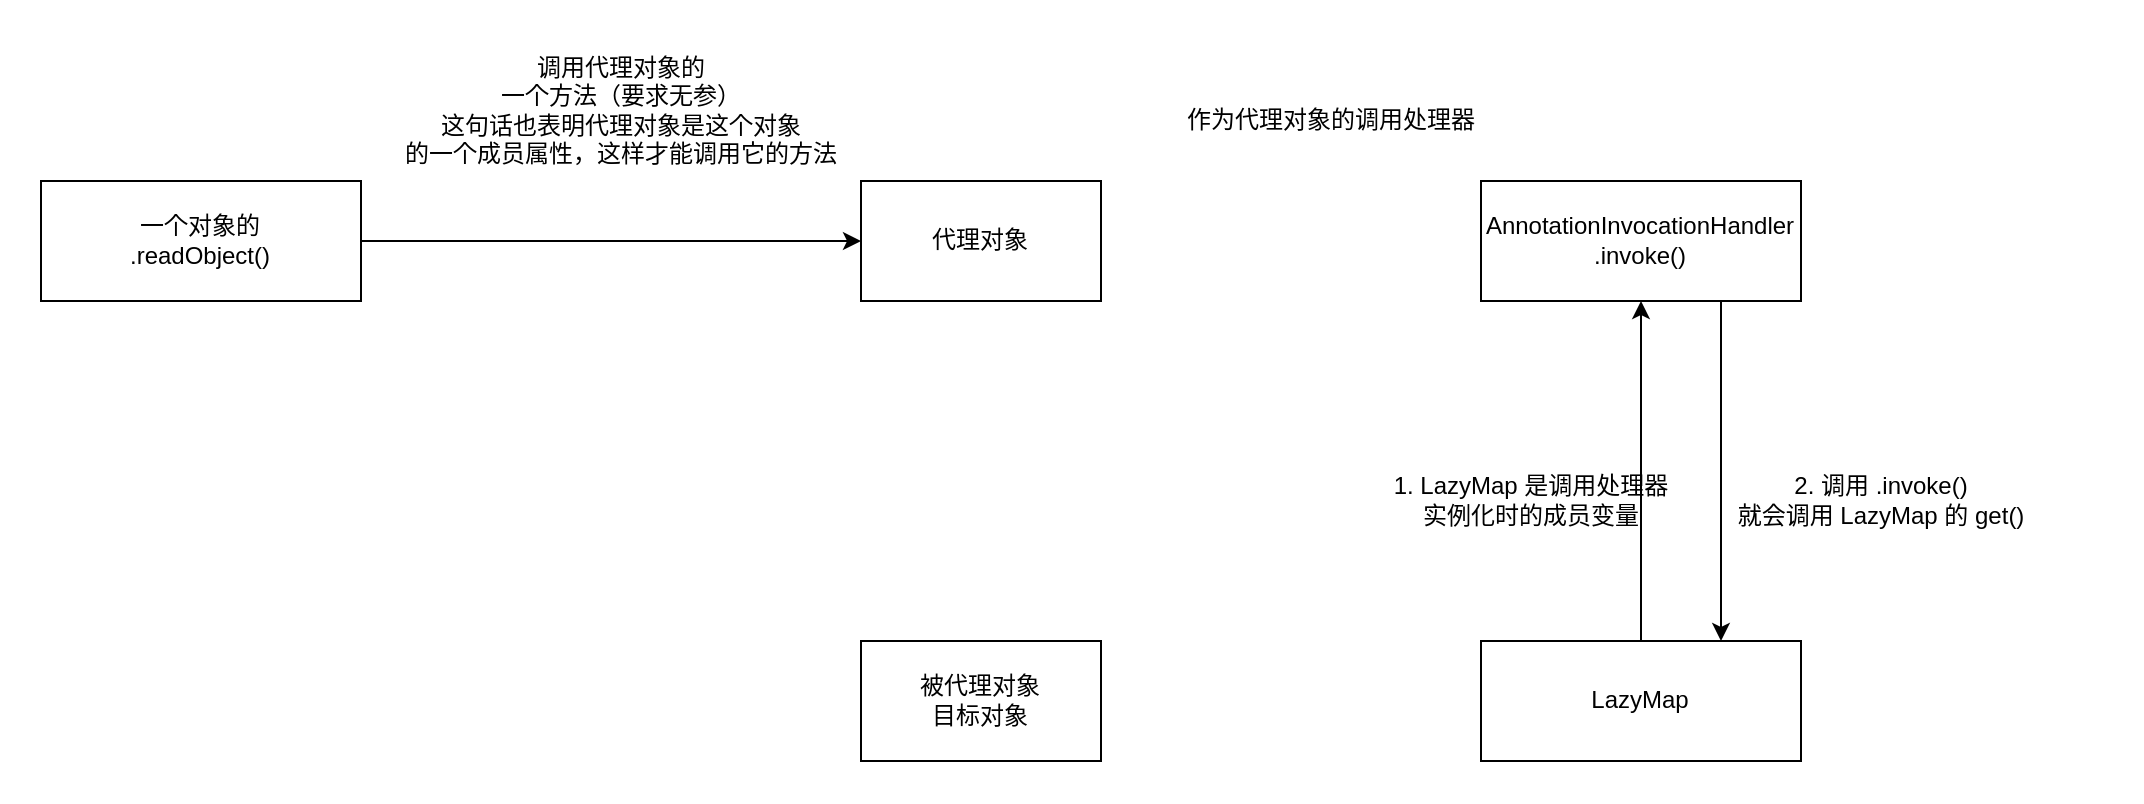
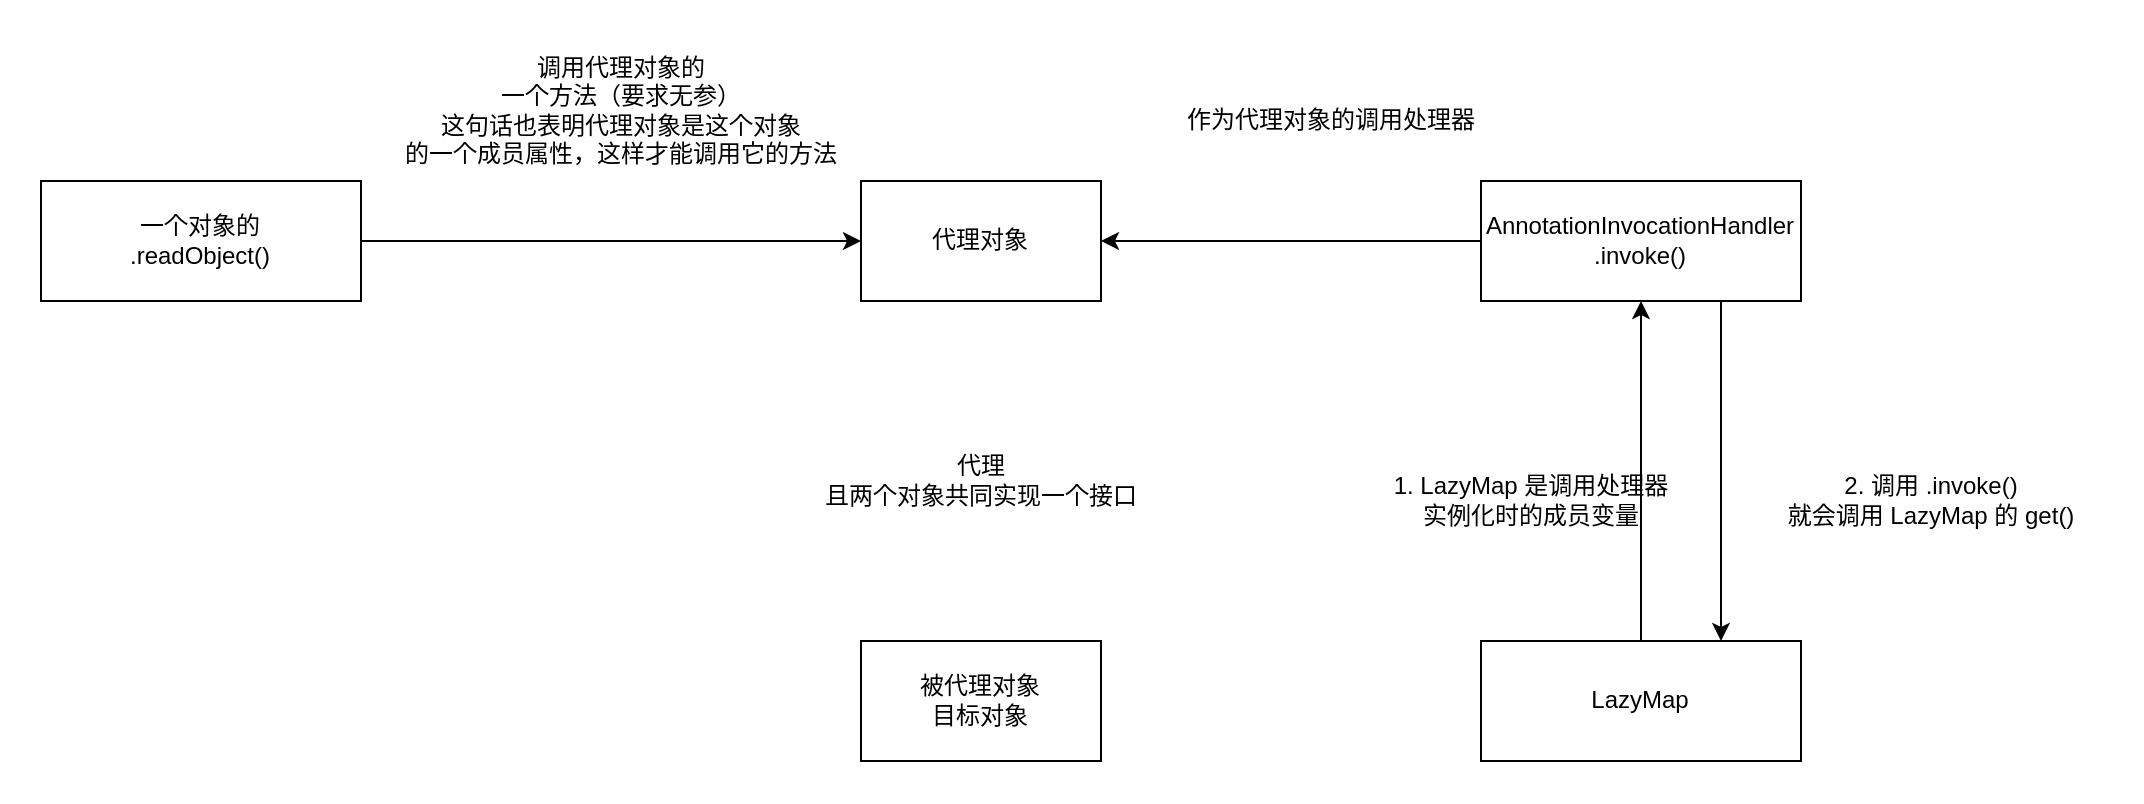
edge "AnnotationInvocationHandler .invoke()" -> "代理对象": added
node "代理 且两个对象共同实现一个接口": added
node "2. 调用 .invoke() 就会调用 LazyMap 的 get()": moved (1881, 501) -> (1931, 501)
